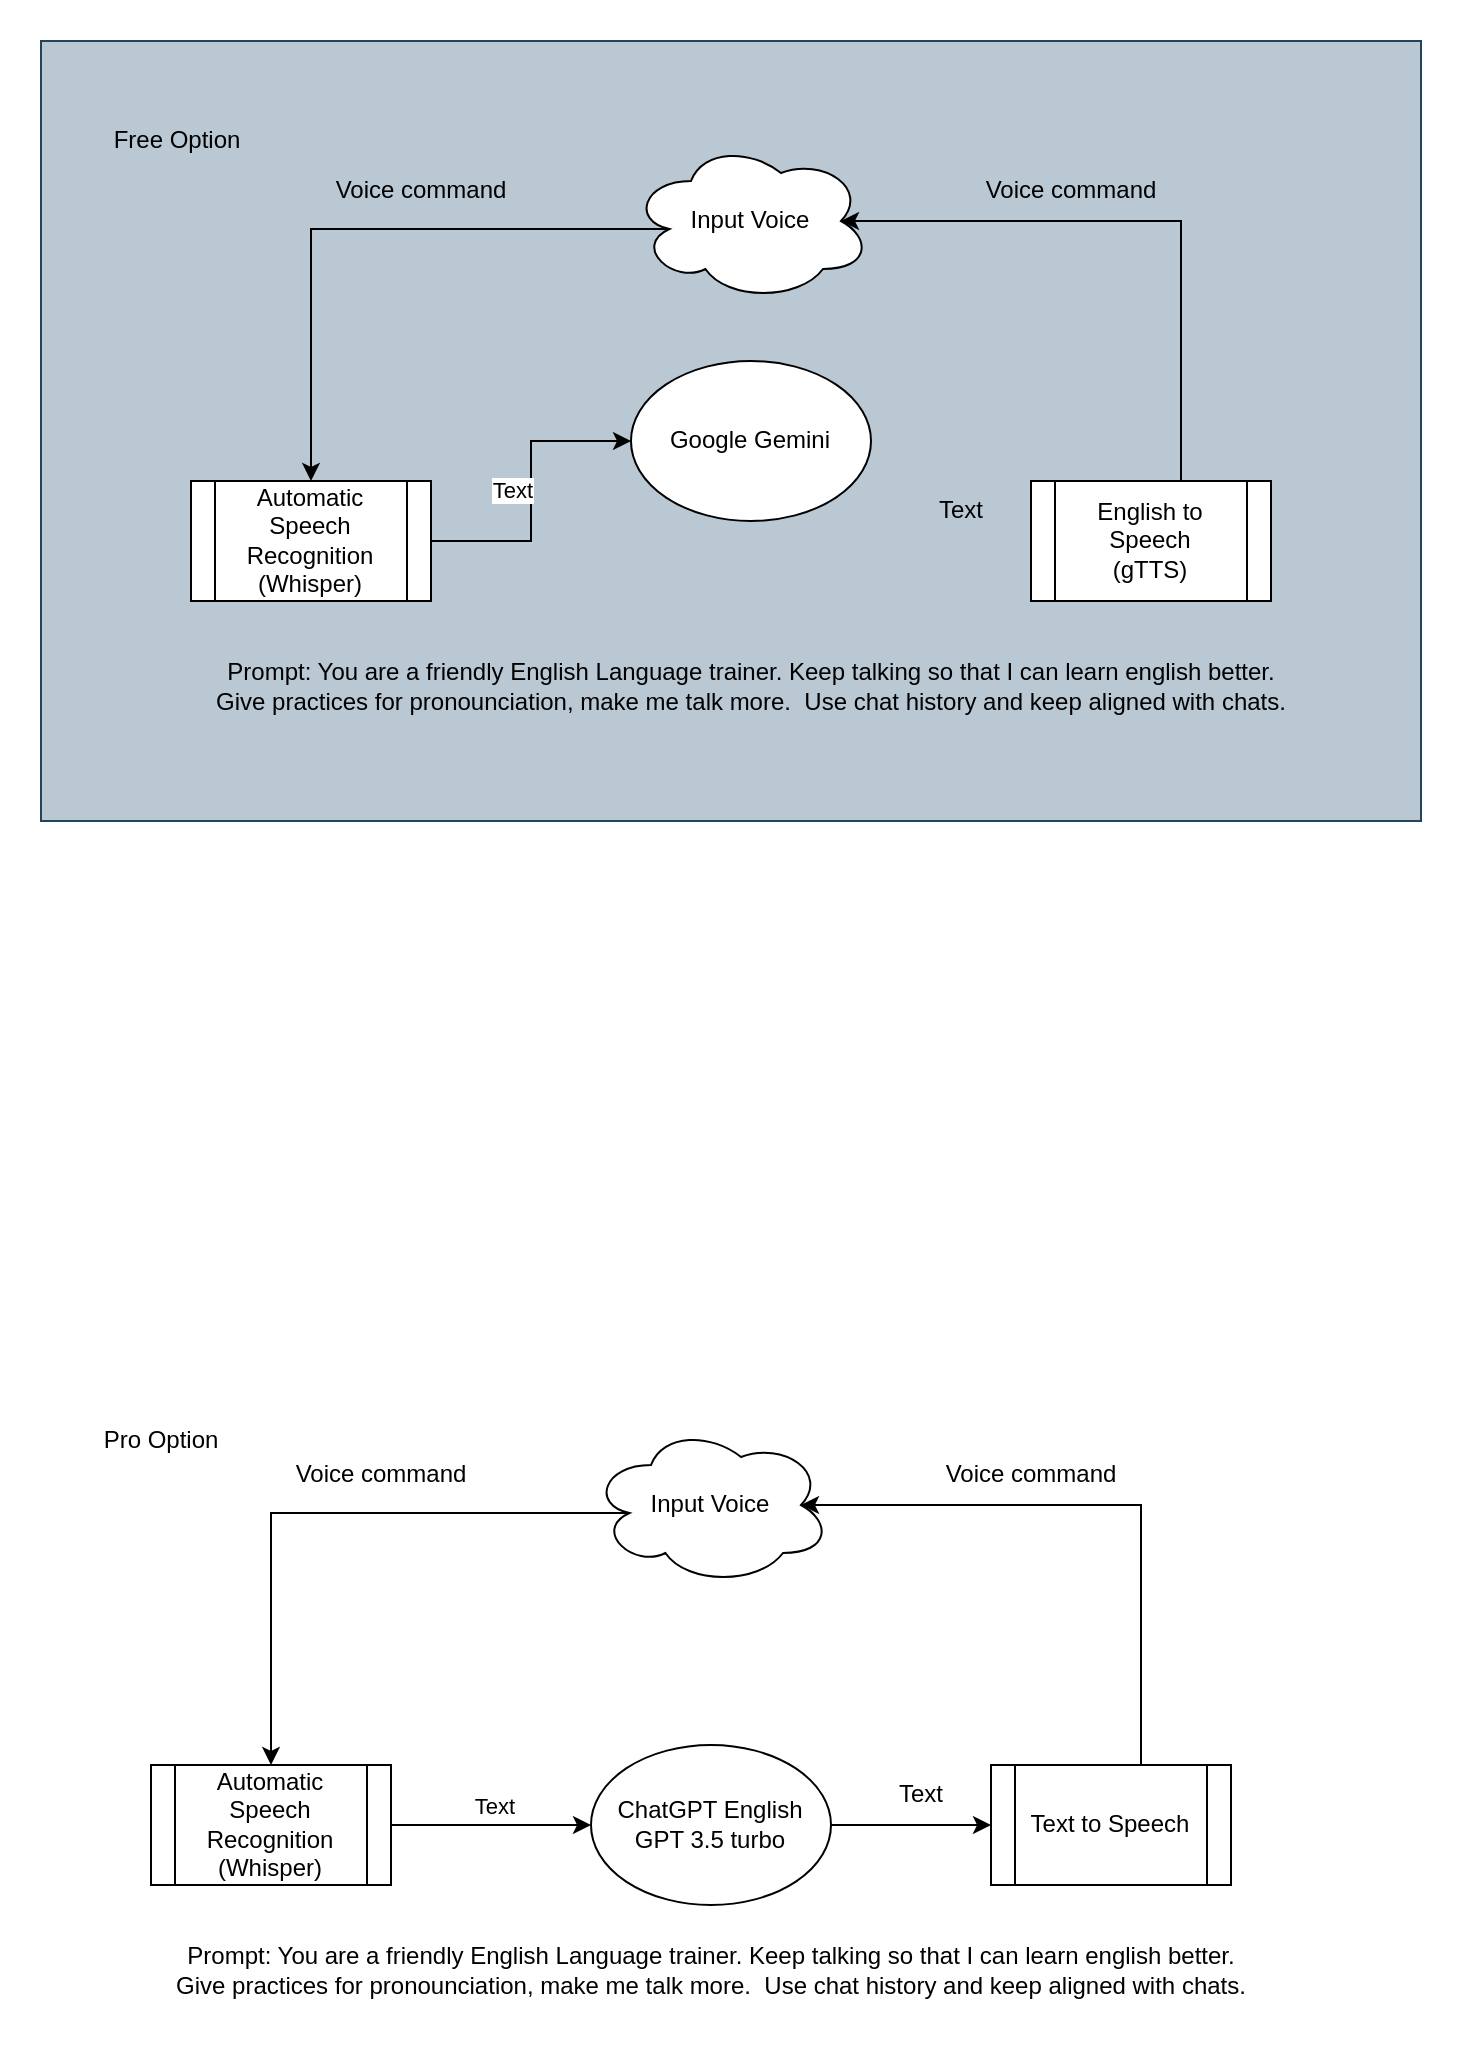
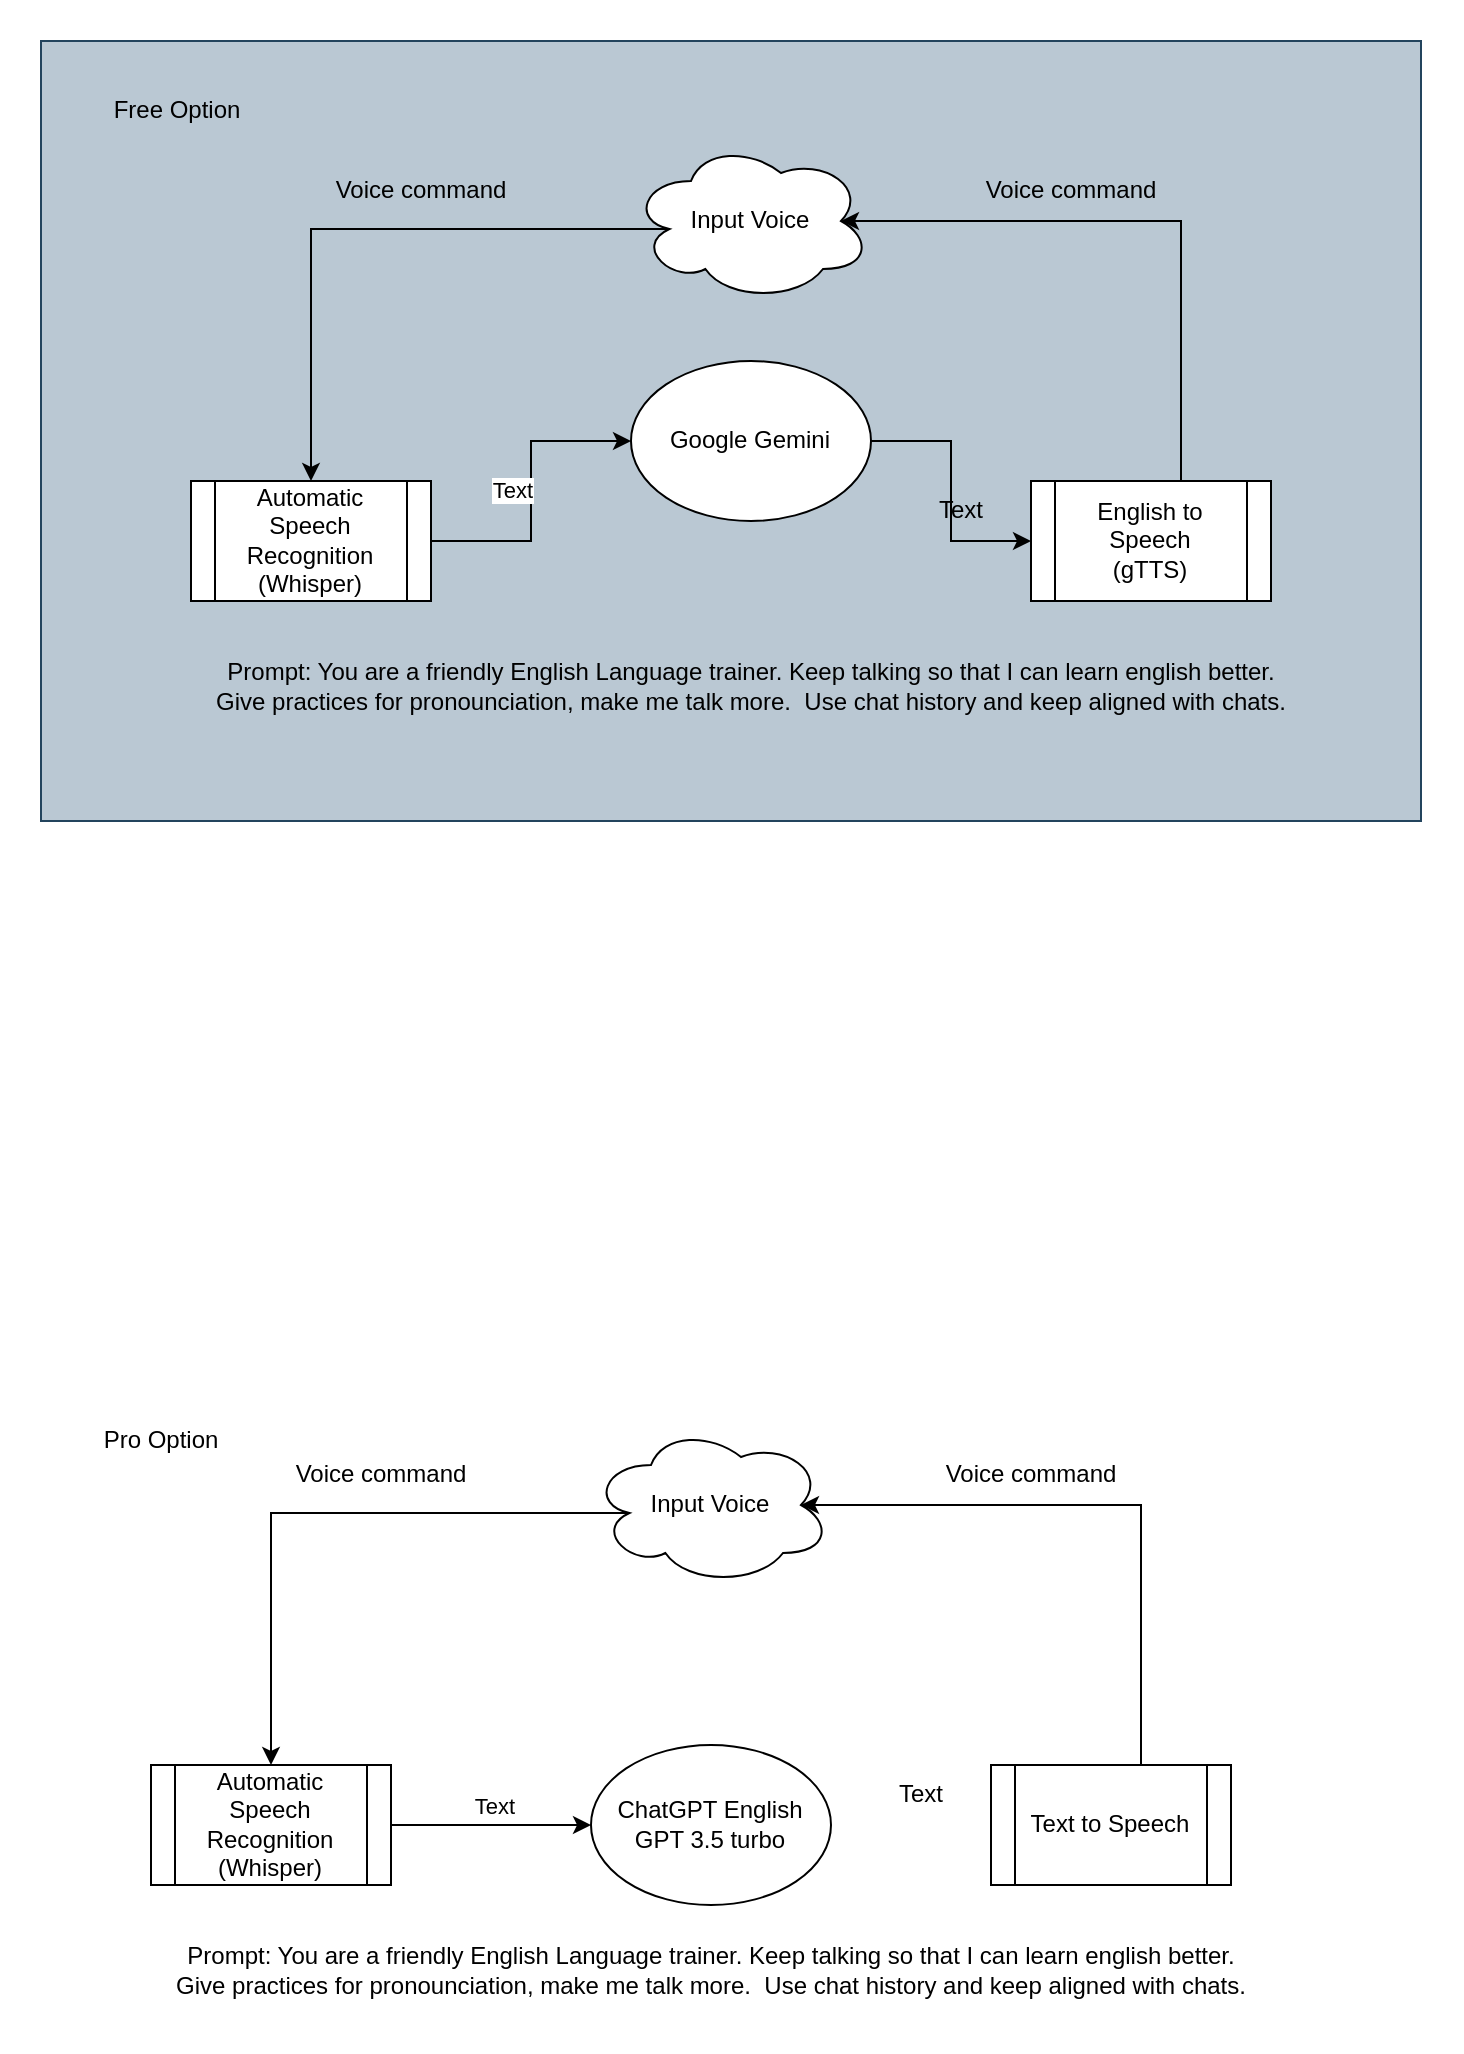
node "Free Option": moved (176, 141) -> (176, 111)
edge "Google Gemini" -> "English to Speech (gTTS)": added
edge "ChatGPT English GPT 3.5 turbo" -> "Text to Speech": removed
